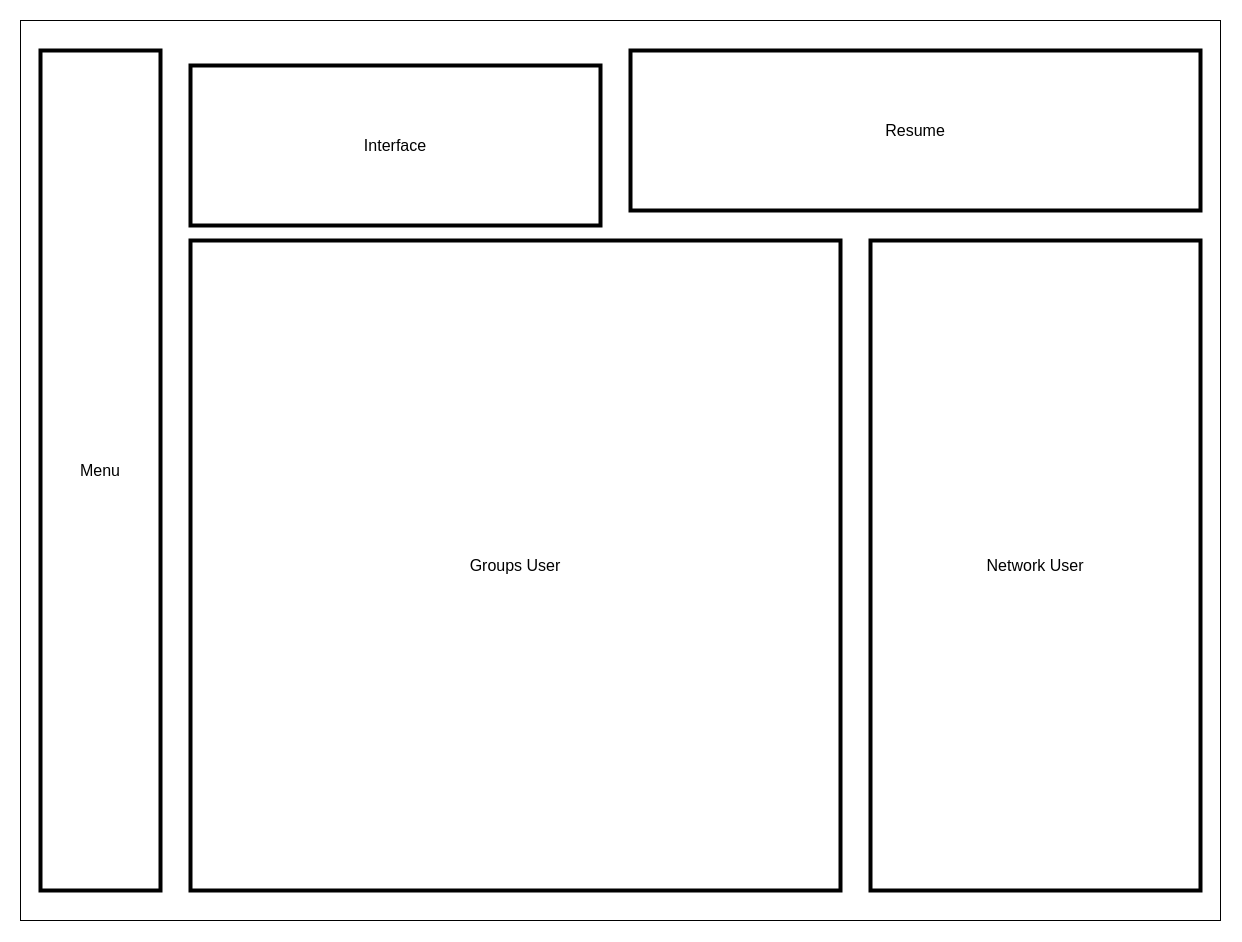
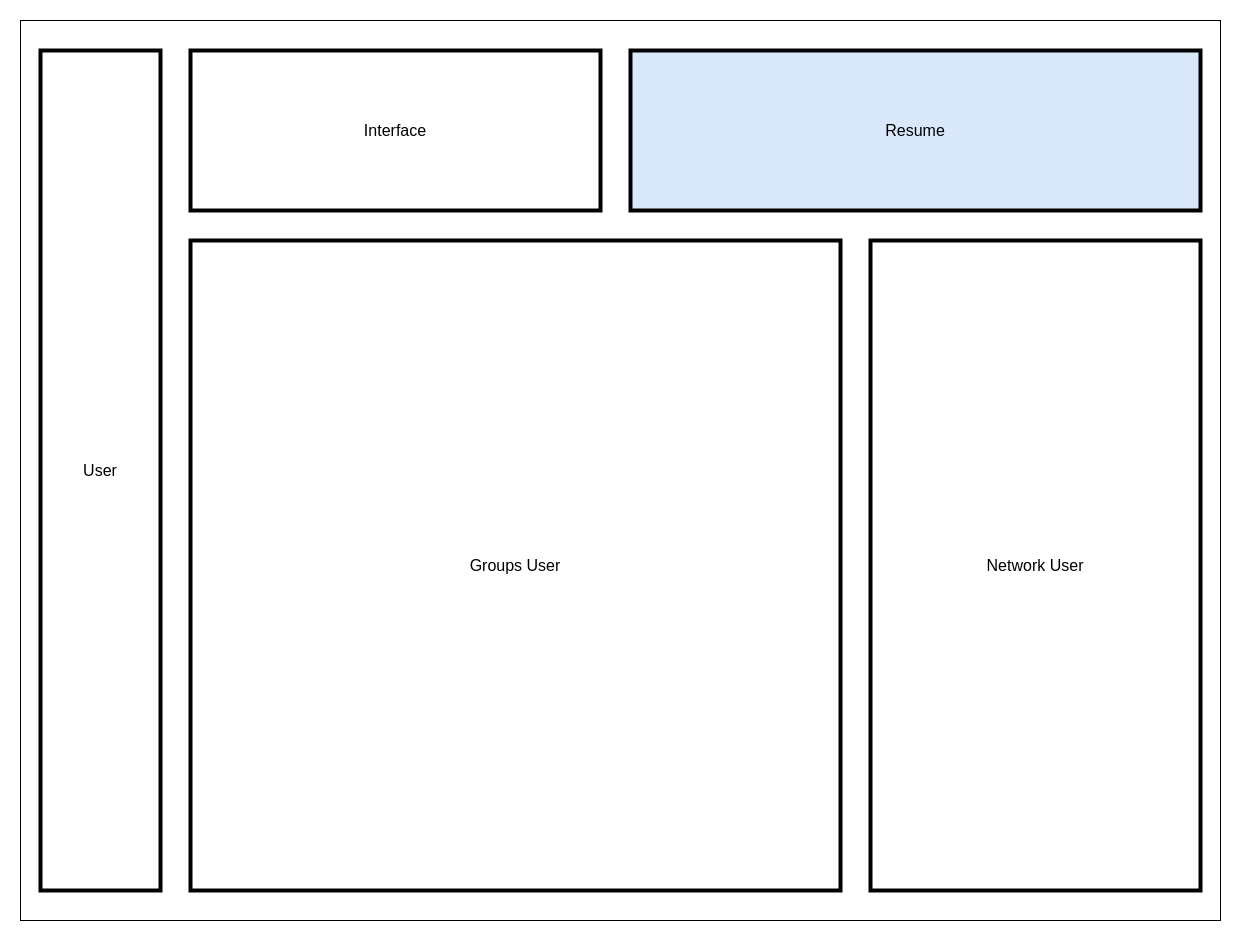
node "Resume": fillcolor #ffffff -> #dae8fc
node "Interface": moved (396, 146) -> (396, 131)
node "Menu": label "Menu" -> "User"
